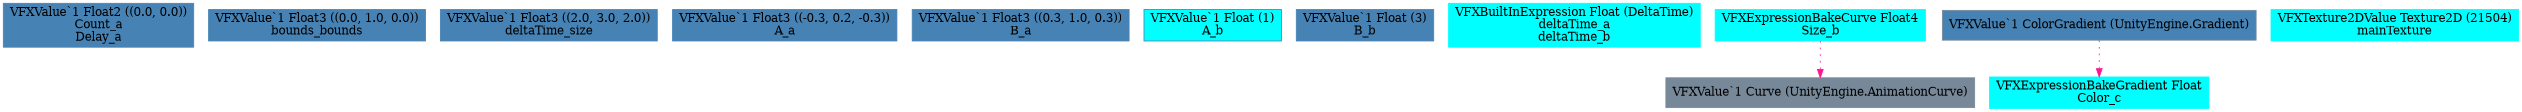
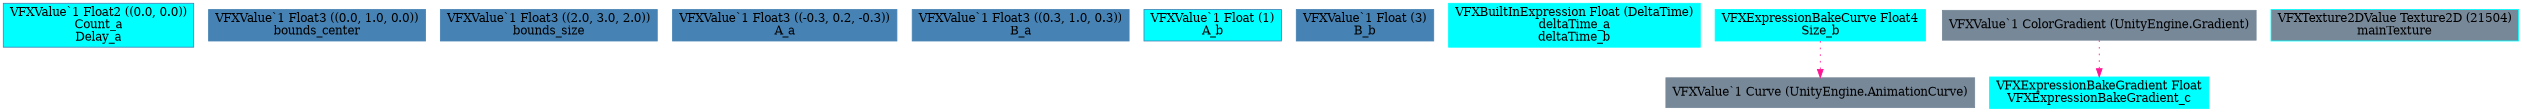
node "VFXValue`1 Float2 ((0.0, 0.0)) Count_a Delay_a": fillcolor steelblue -> cyan
node "VFXValue`1 Float3 ((0.0, 1.0, 0.0)) bounds_bounds": label "VFXValue`1 Float3 ((0.0, 1.0, 0.0)) bounds_bounds" -> "VFXValue`1 Float3 ((0.0, 1.0, 0.0)) bounds_center"
node "VFXValue`1 Float3 ((2.0, 3.0, 2.0)) deltaTime_size": label "VFXValue`1 Float3 ((2.0, 3.0, 2.0)) deltaTime_size" -> "VFXValue`1 Float3 ((2.0, 3.0, 2.0)) bounds_size"
node "VFXValue`1 ColorGradient (UnityEngine.Gradient)": fillcolor steelblue -> lightslategray
node "VFXTexture2DValue Texture2D (21504) mainTexture": fillcolor cyan -> lightslategray
node "VFXExpressionBakeGradient Float Color_c": label "VFXExpressionBakeGradient Float Color_c" -> "VFXExpressionBakeGradient Float VFXExpressionBakeGradient_c"
